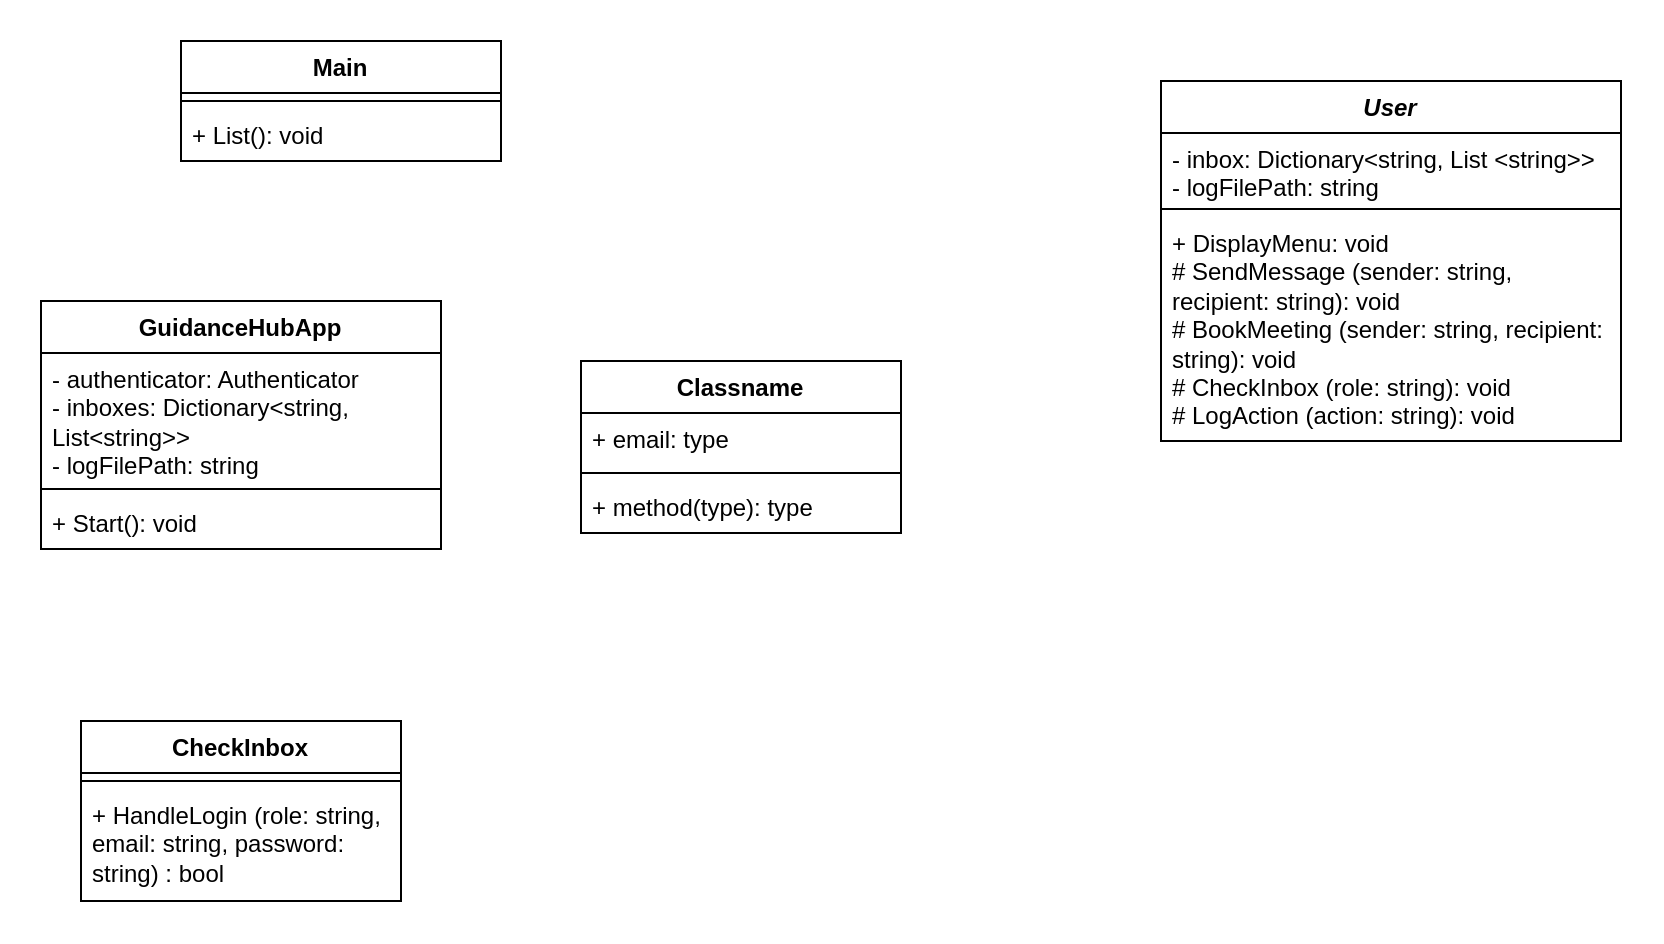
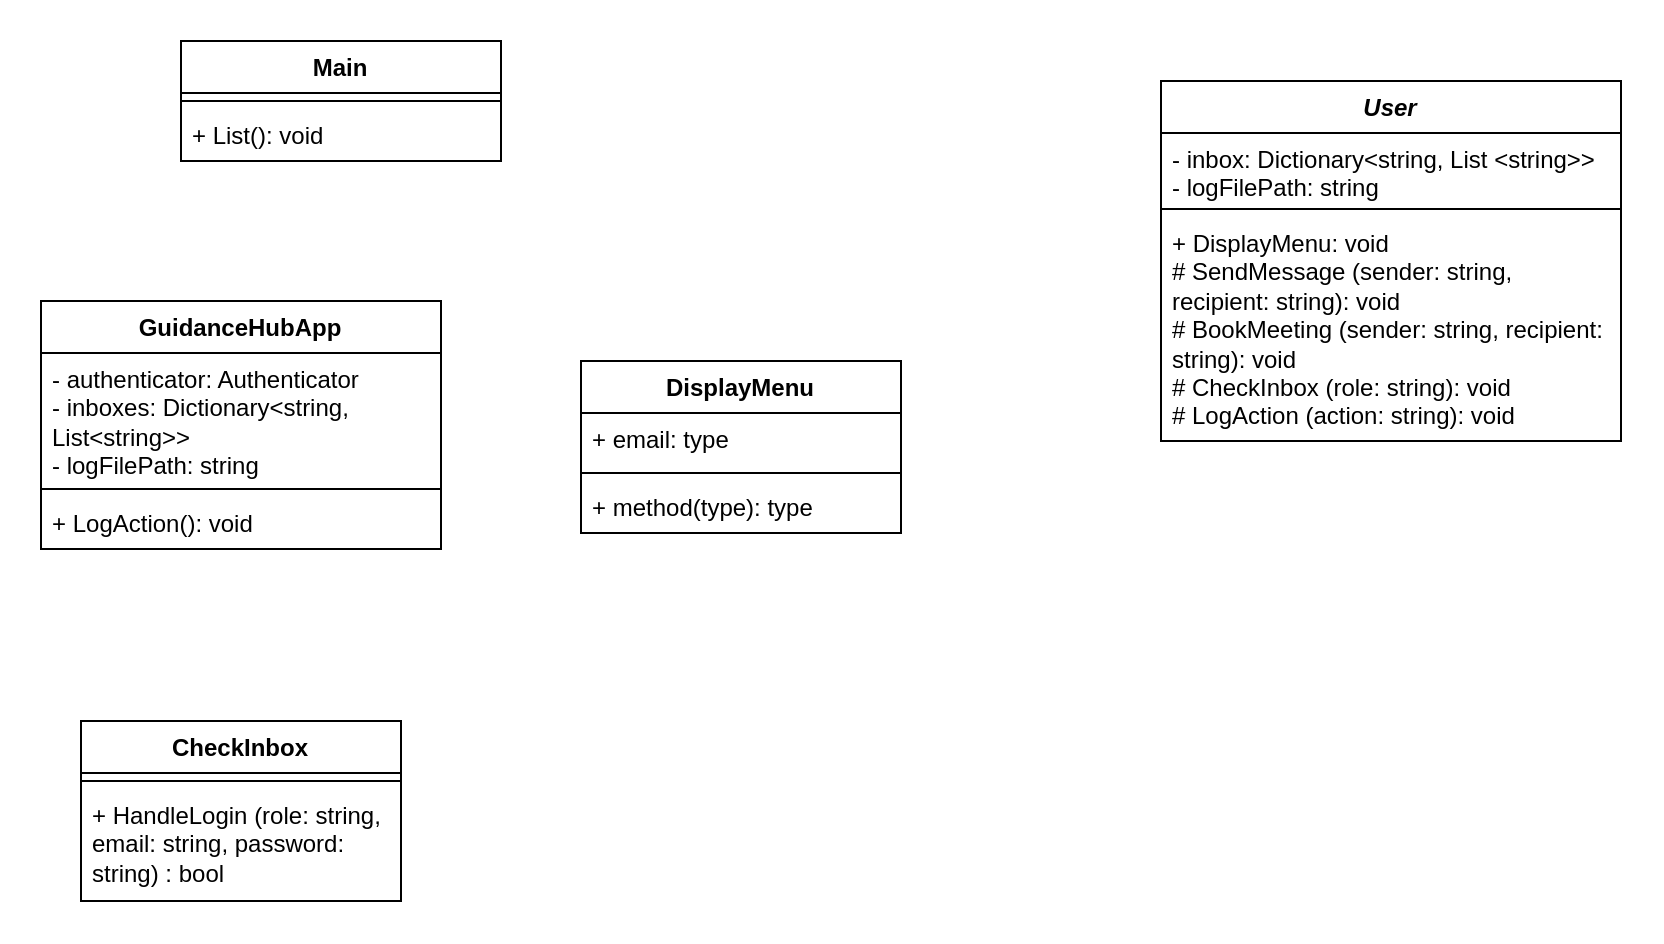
node "Classname": label "Classname" -> "DisplayMenu"
node "+ Start(): void": label "+ Start(): void" -> "+ LogAction(): void"
